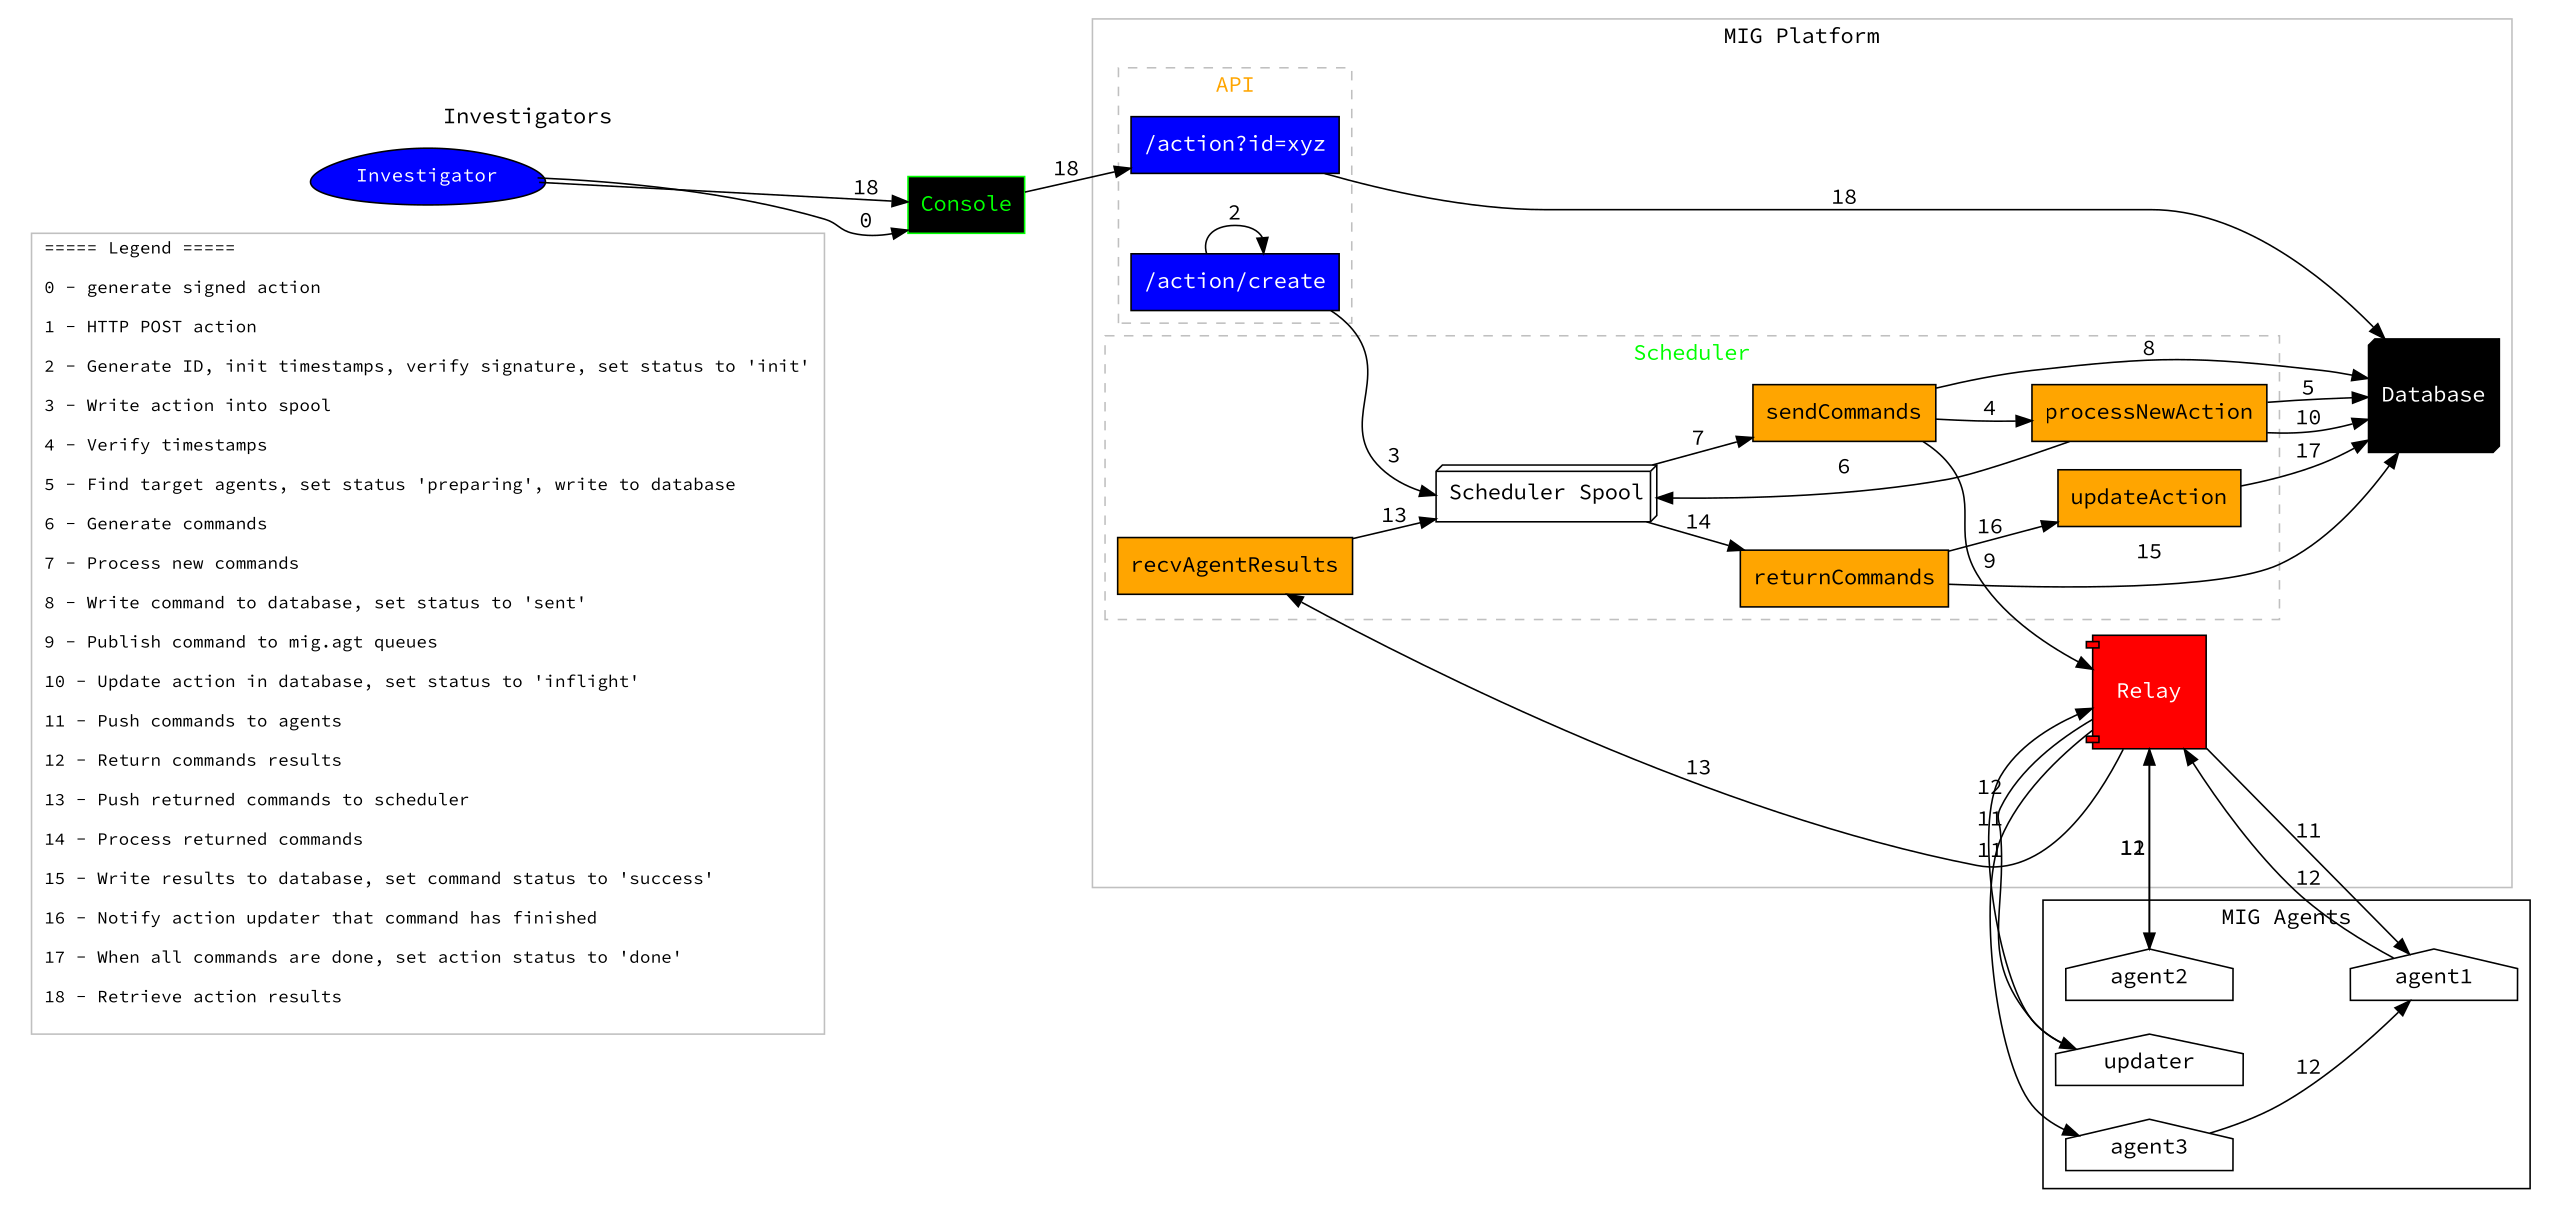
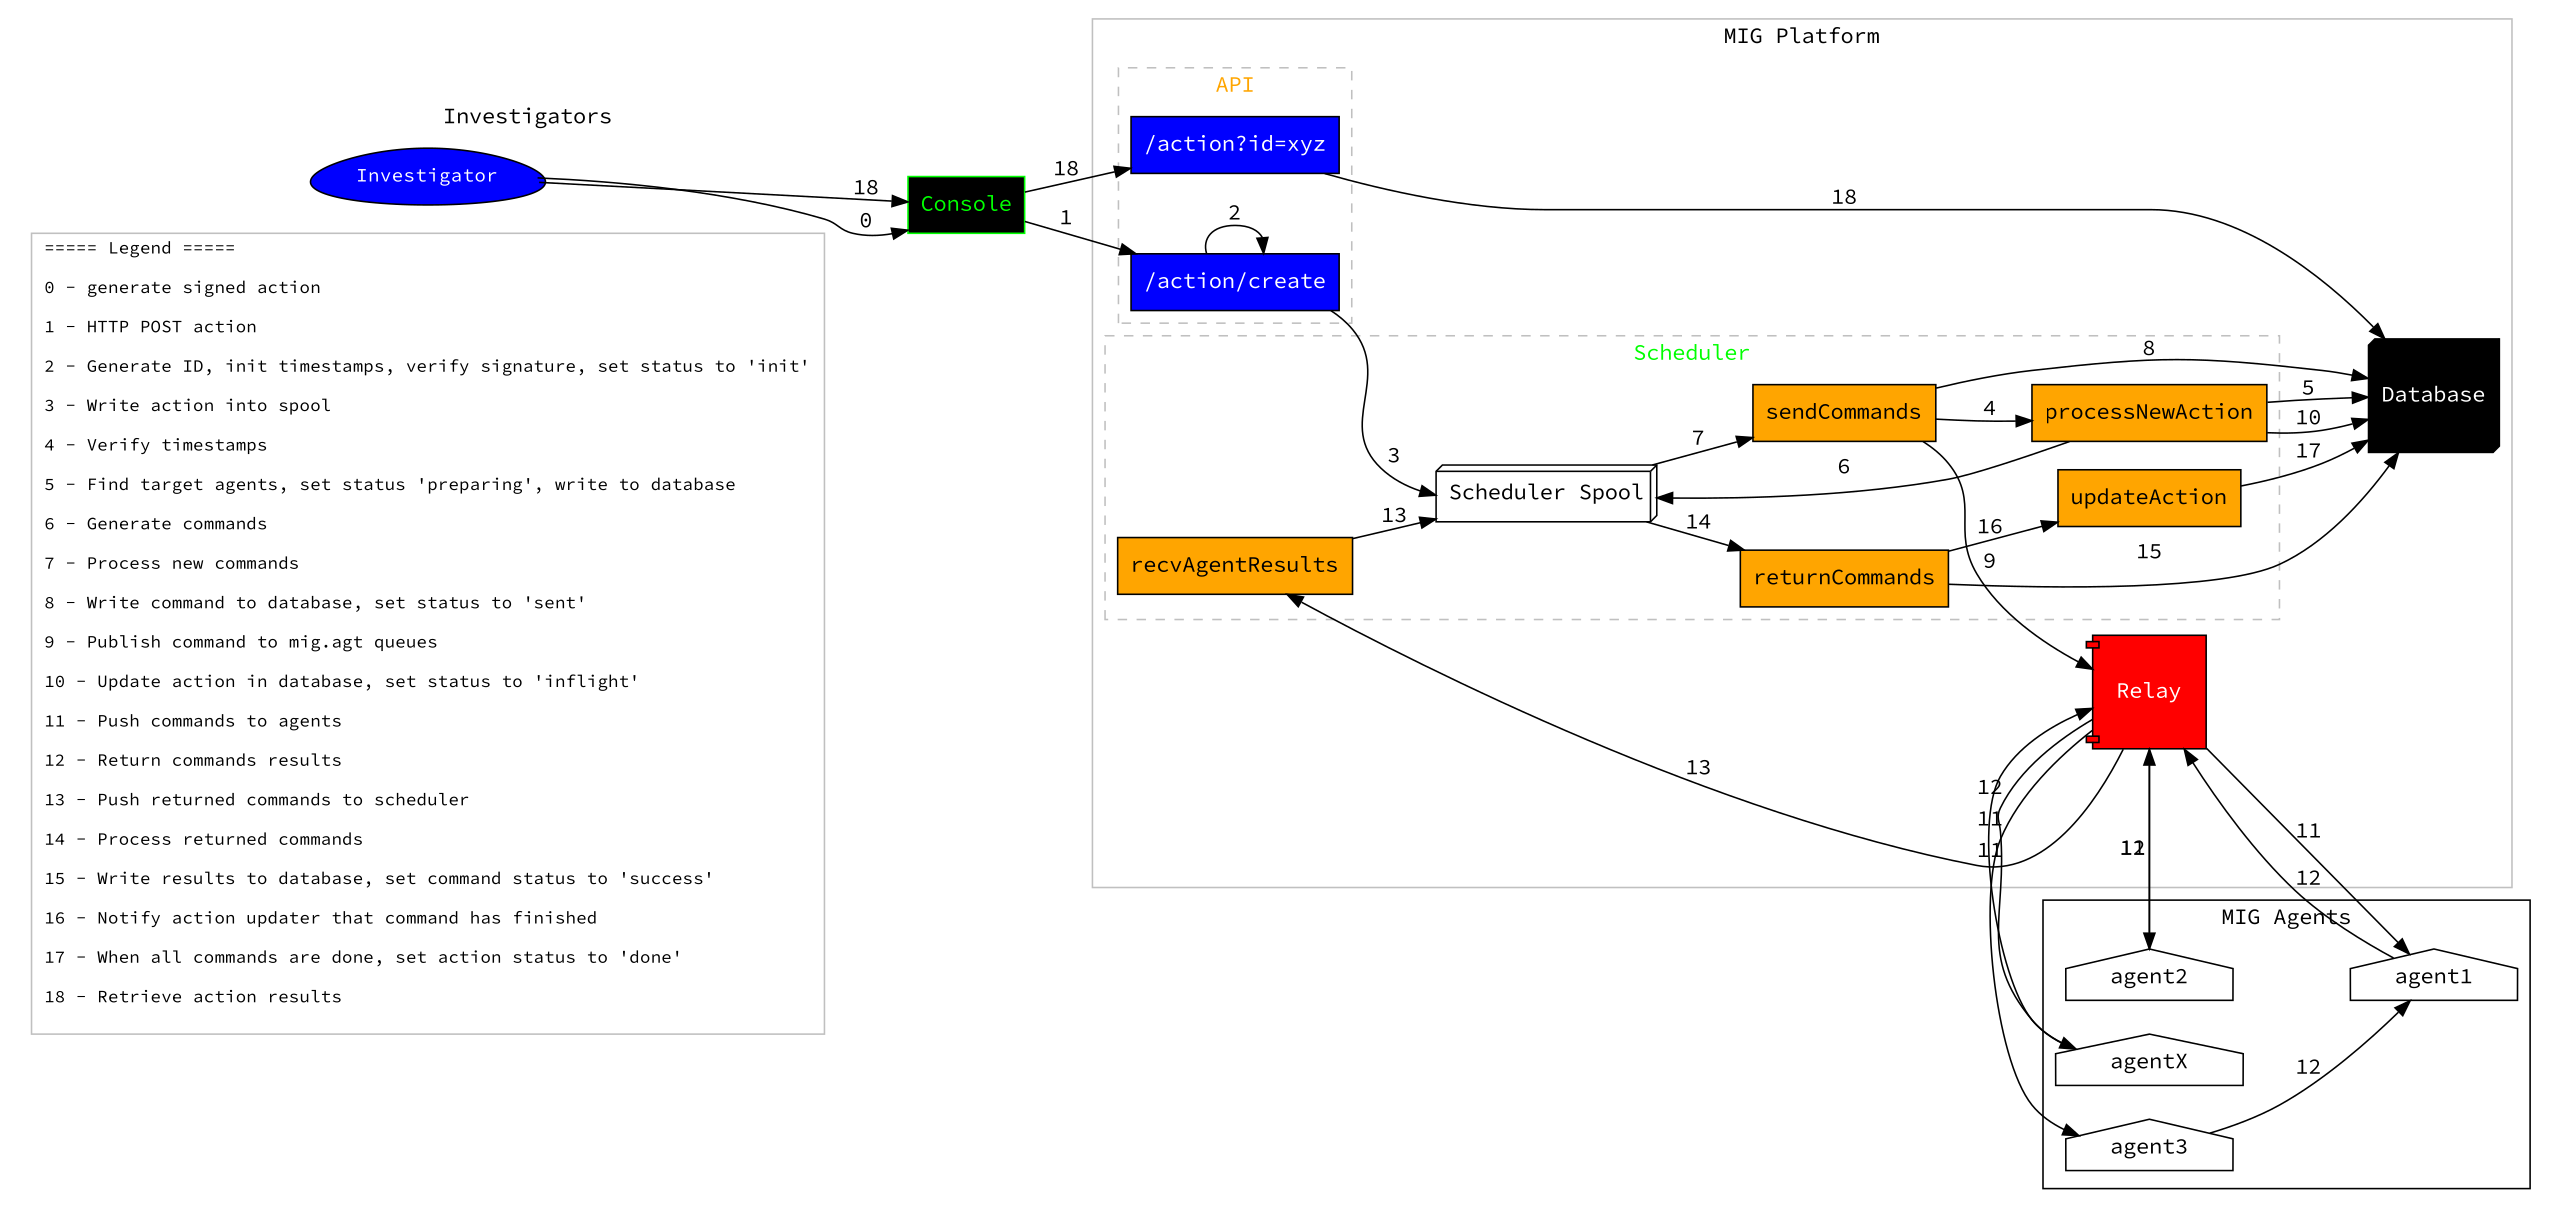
edge "Console" -> "/action/create": added, label "1"
node "updater": label "updater" -> "agentX"
